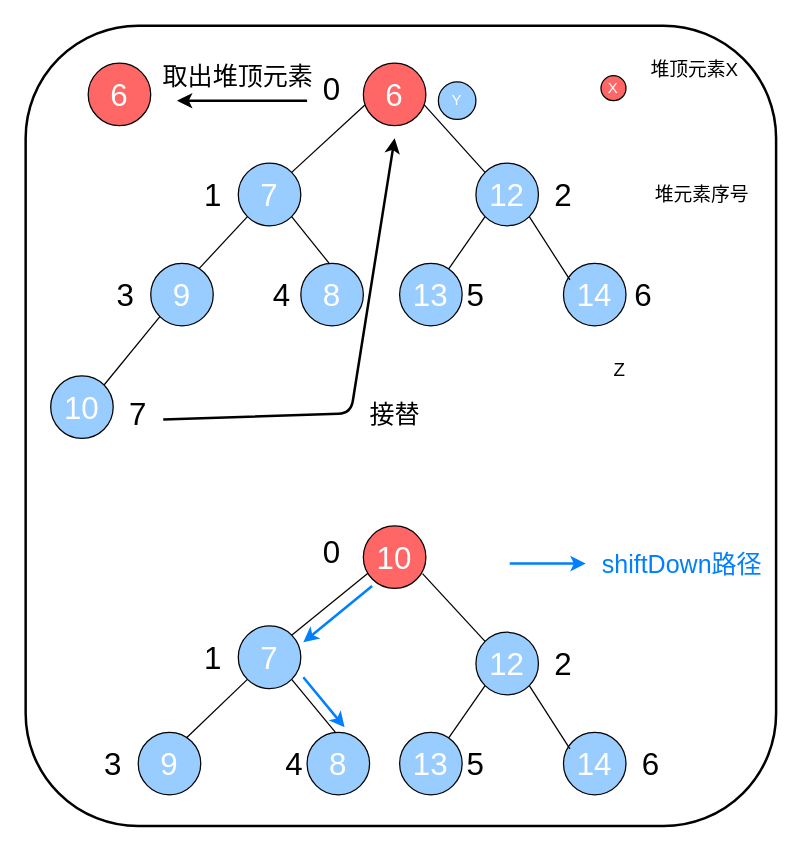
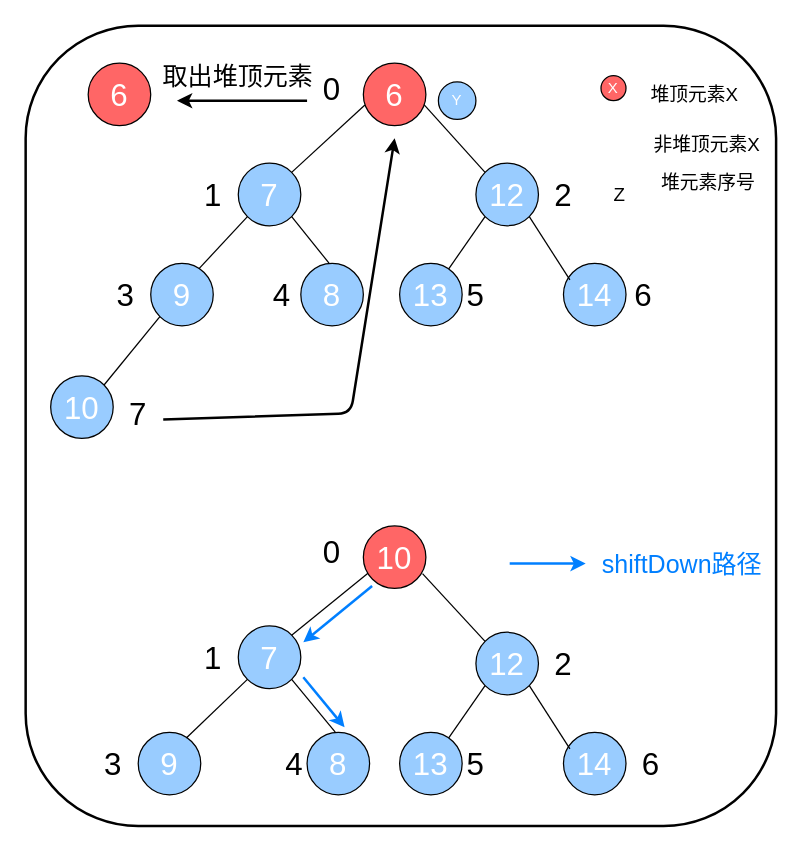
node "堆顶元素X": moved (694, 69) -> (694, 94)
node "非堆顶元素X": added
node "堆元素序号": moved (702, 194) -> (708, 182)
node "Z": moved (619, 369) -> (619, 194)
node "接替": removed
